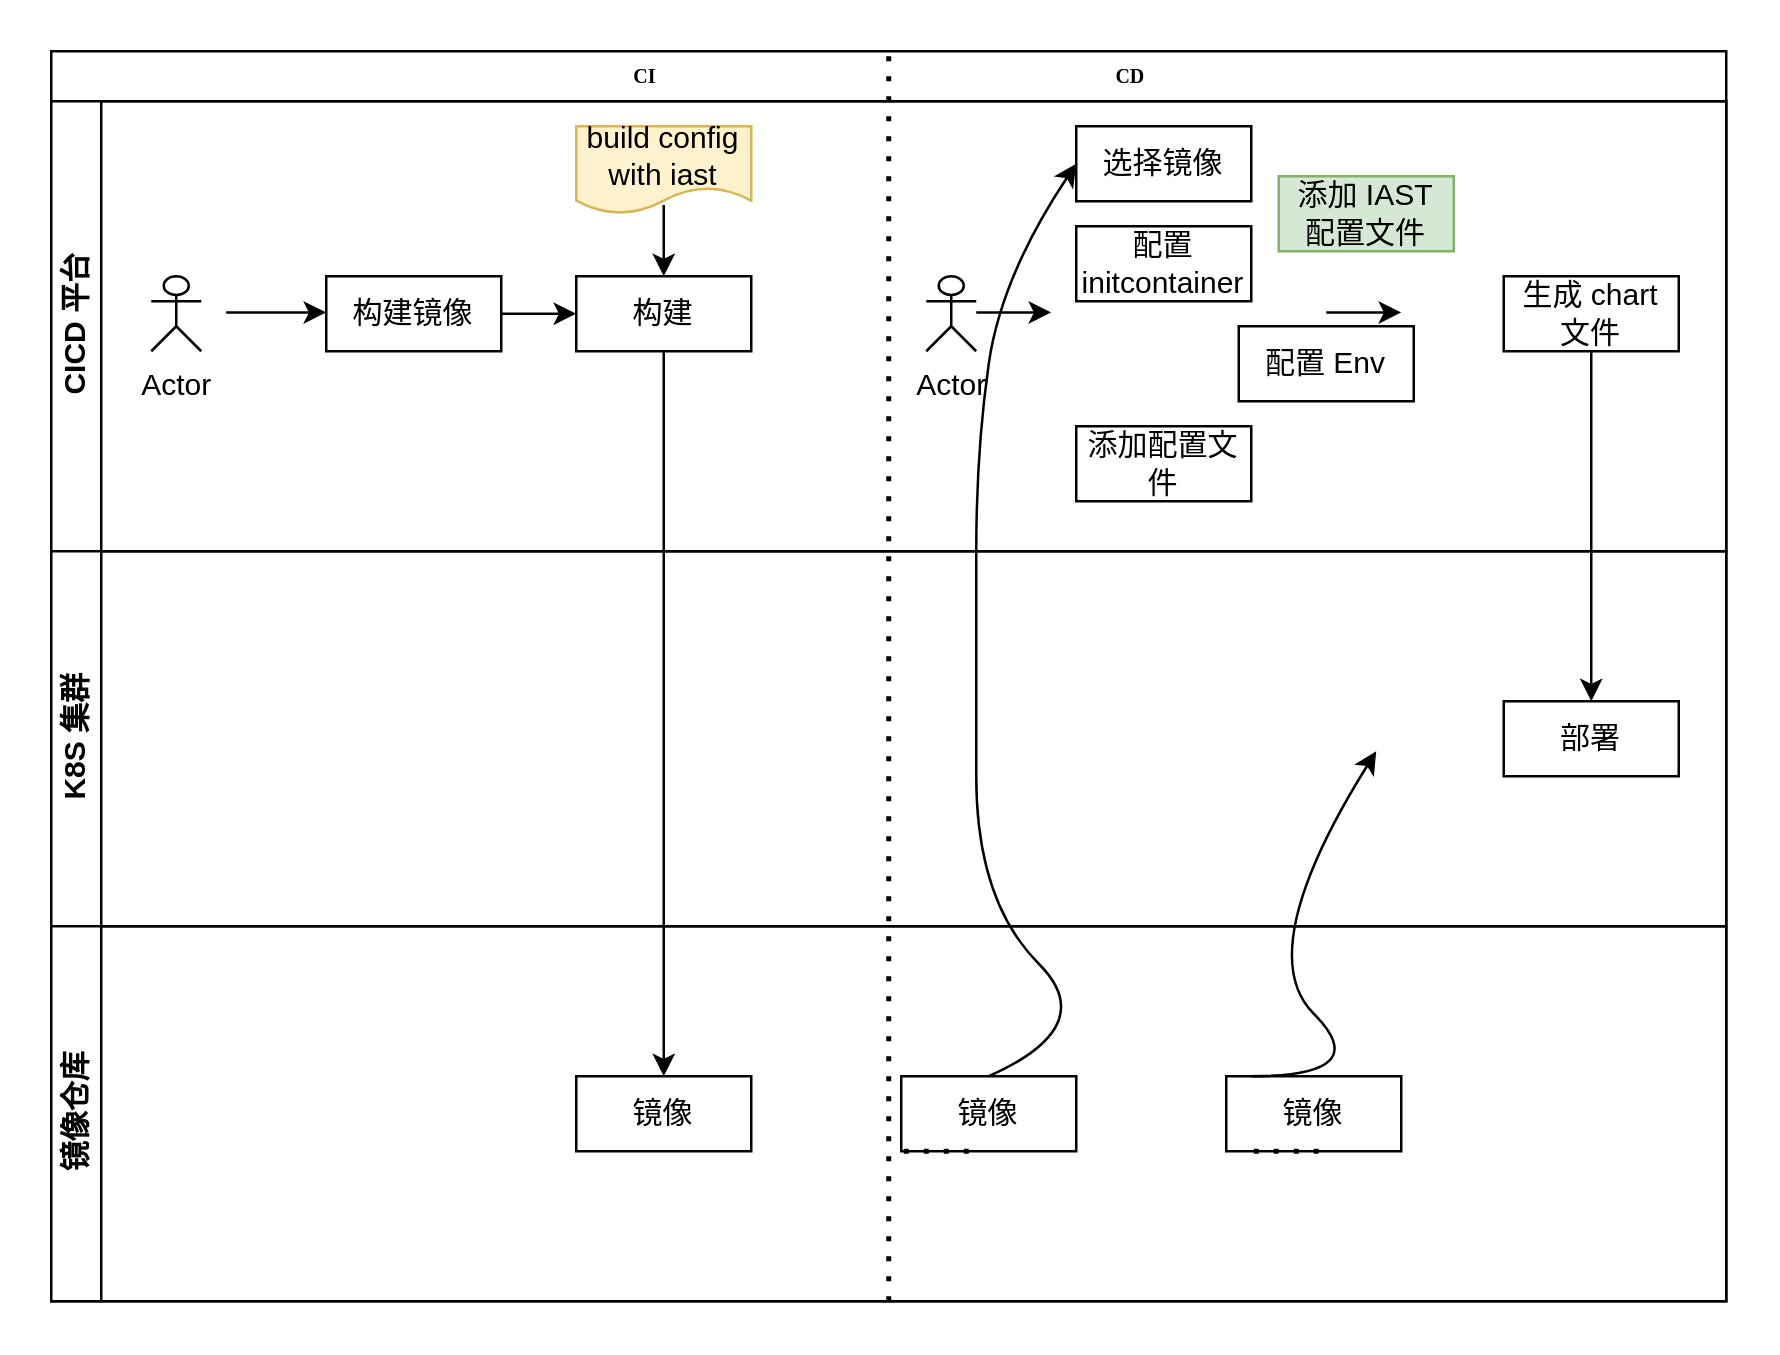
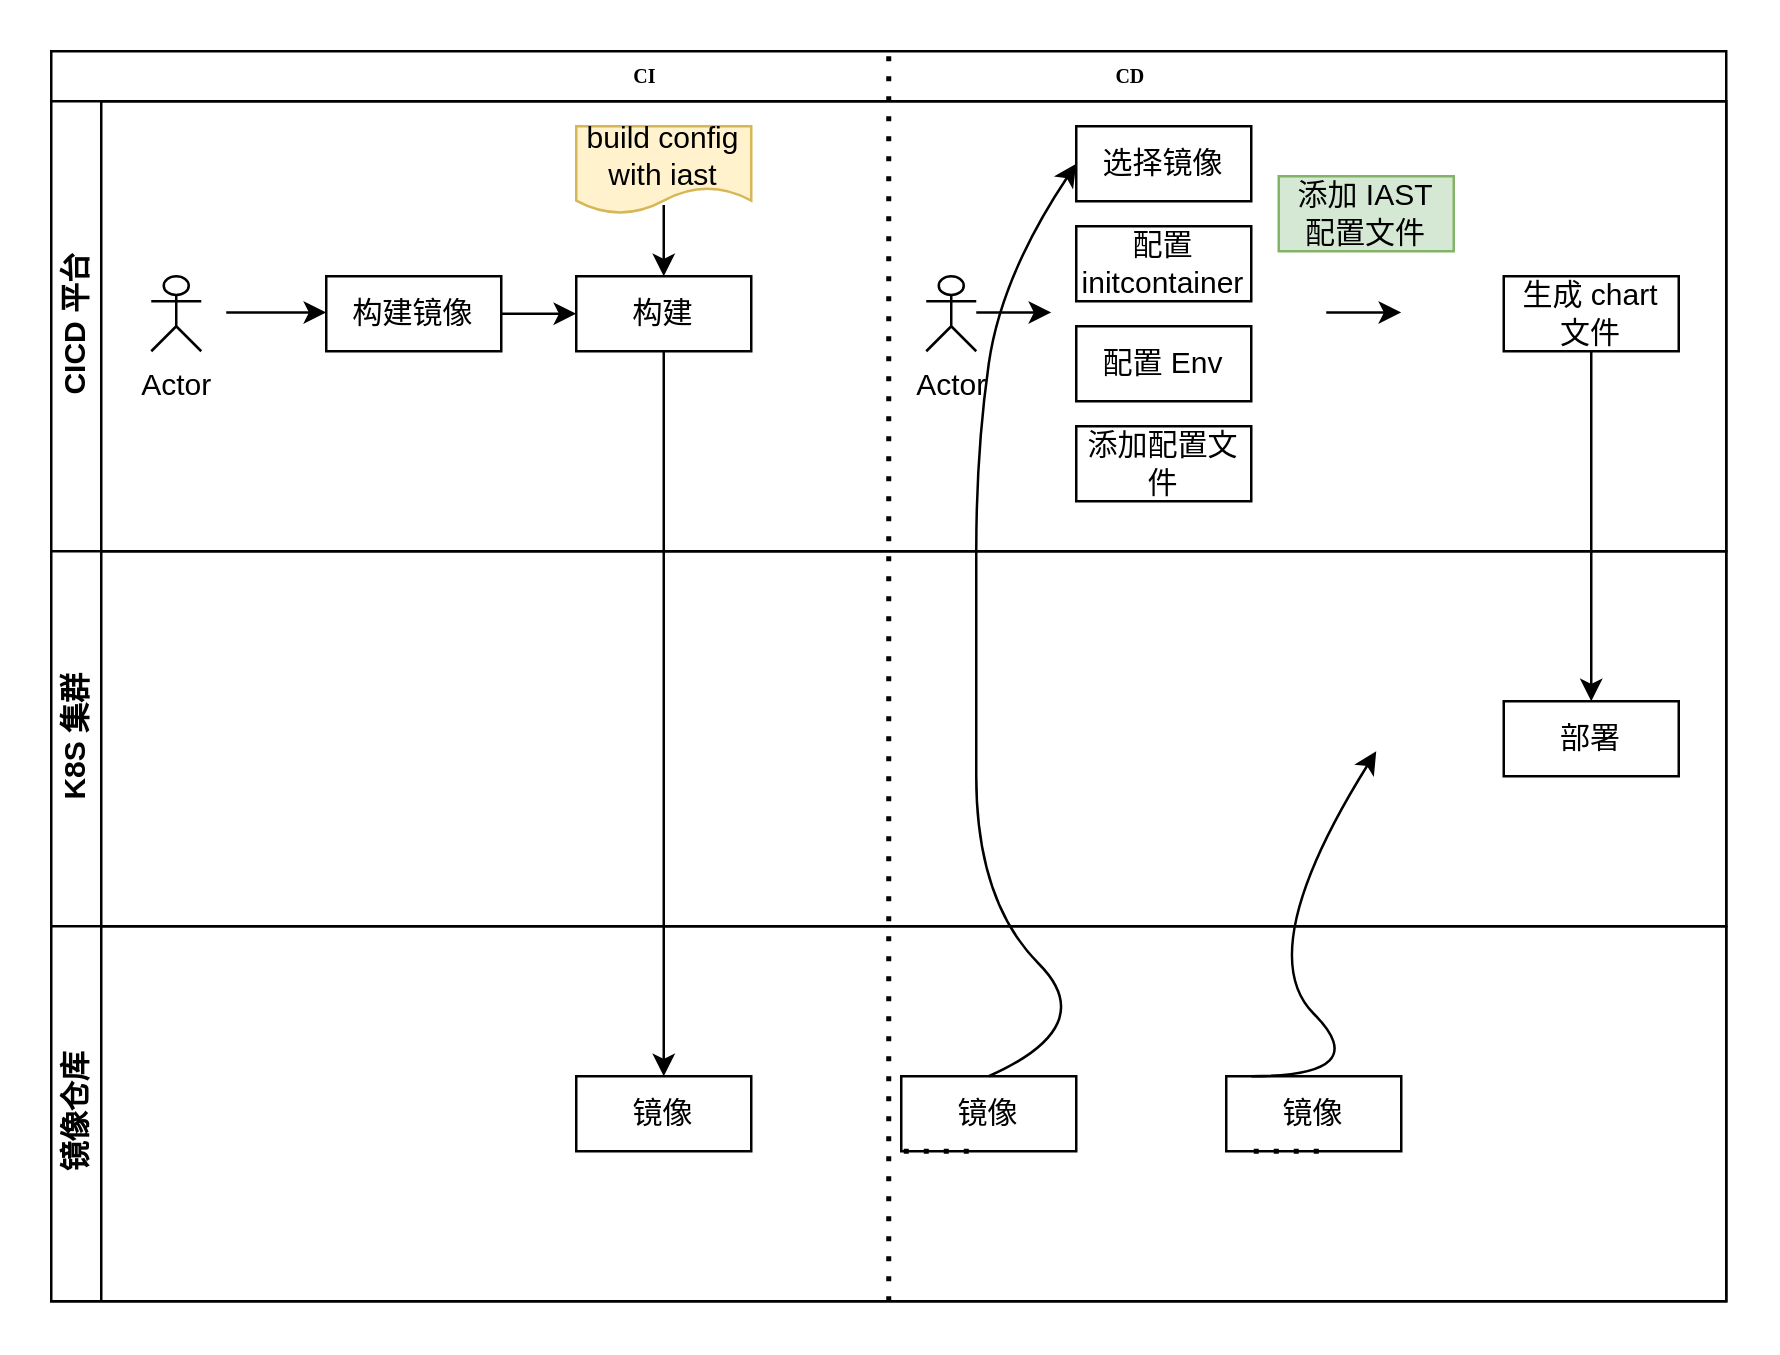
node "配置 Env": moved (1326, 364) -> (1164, 364)
